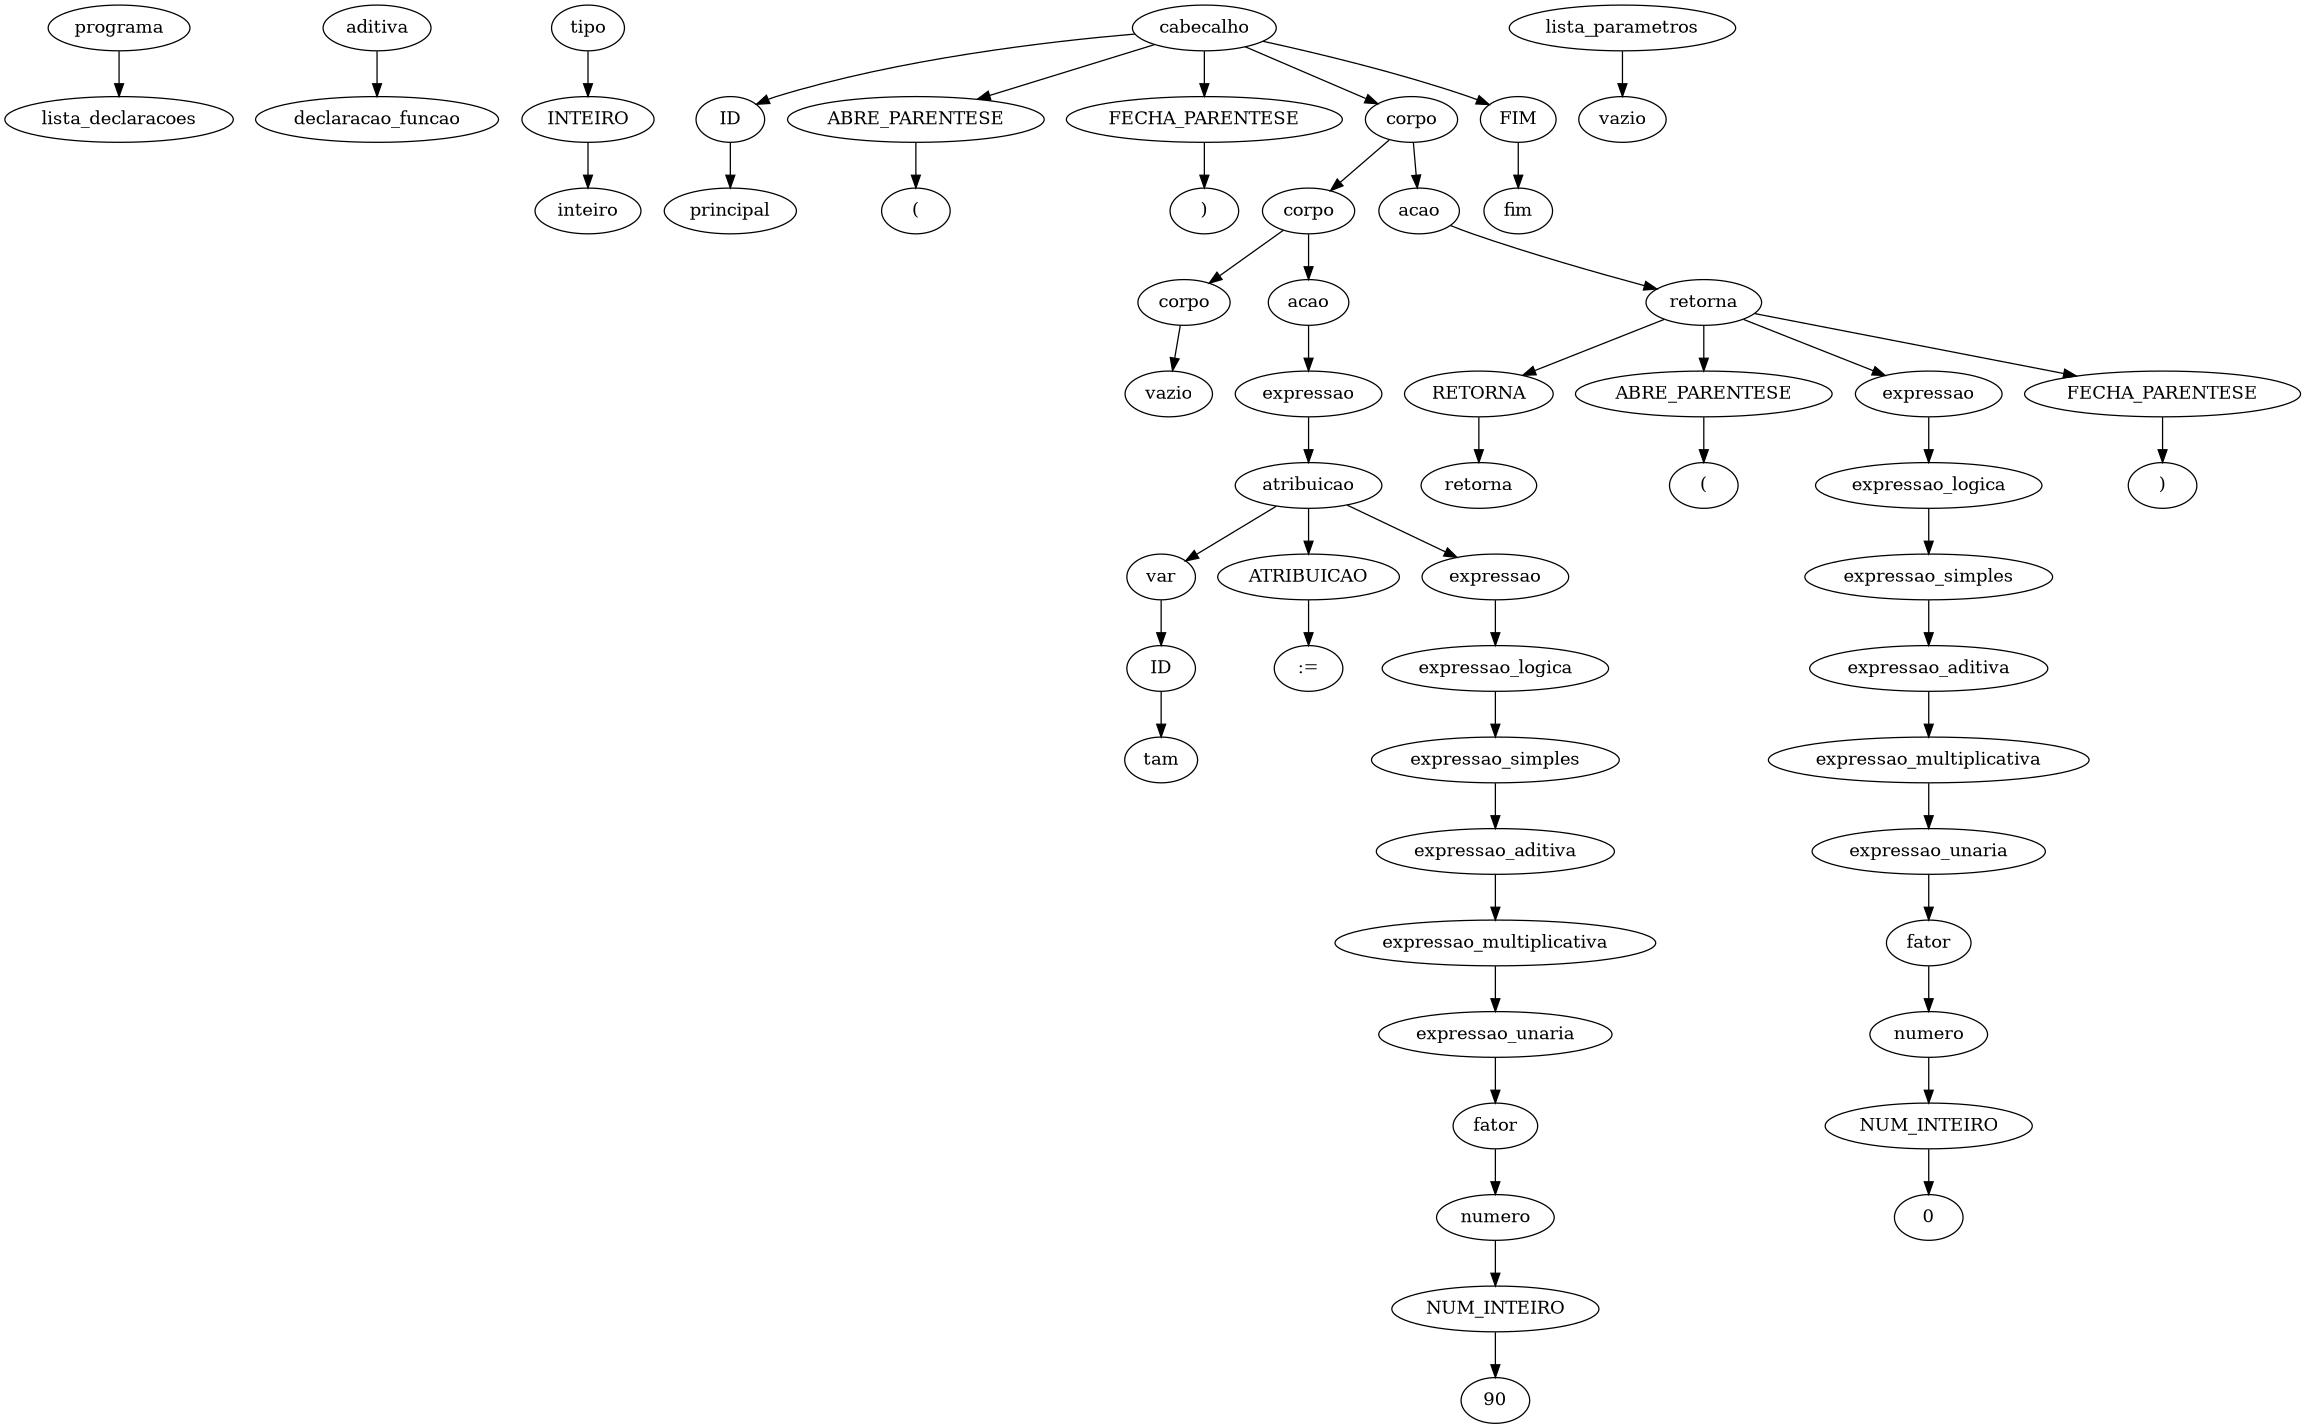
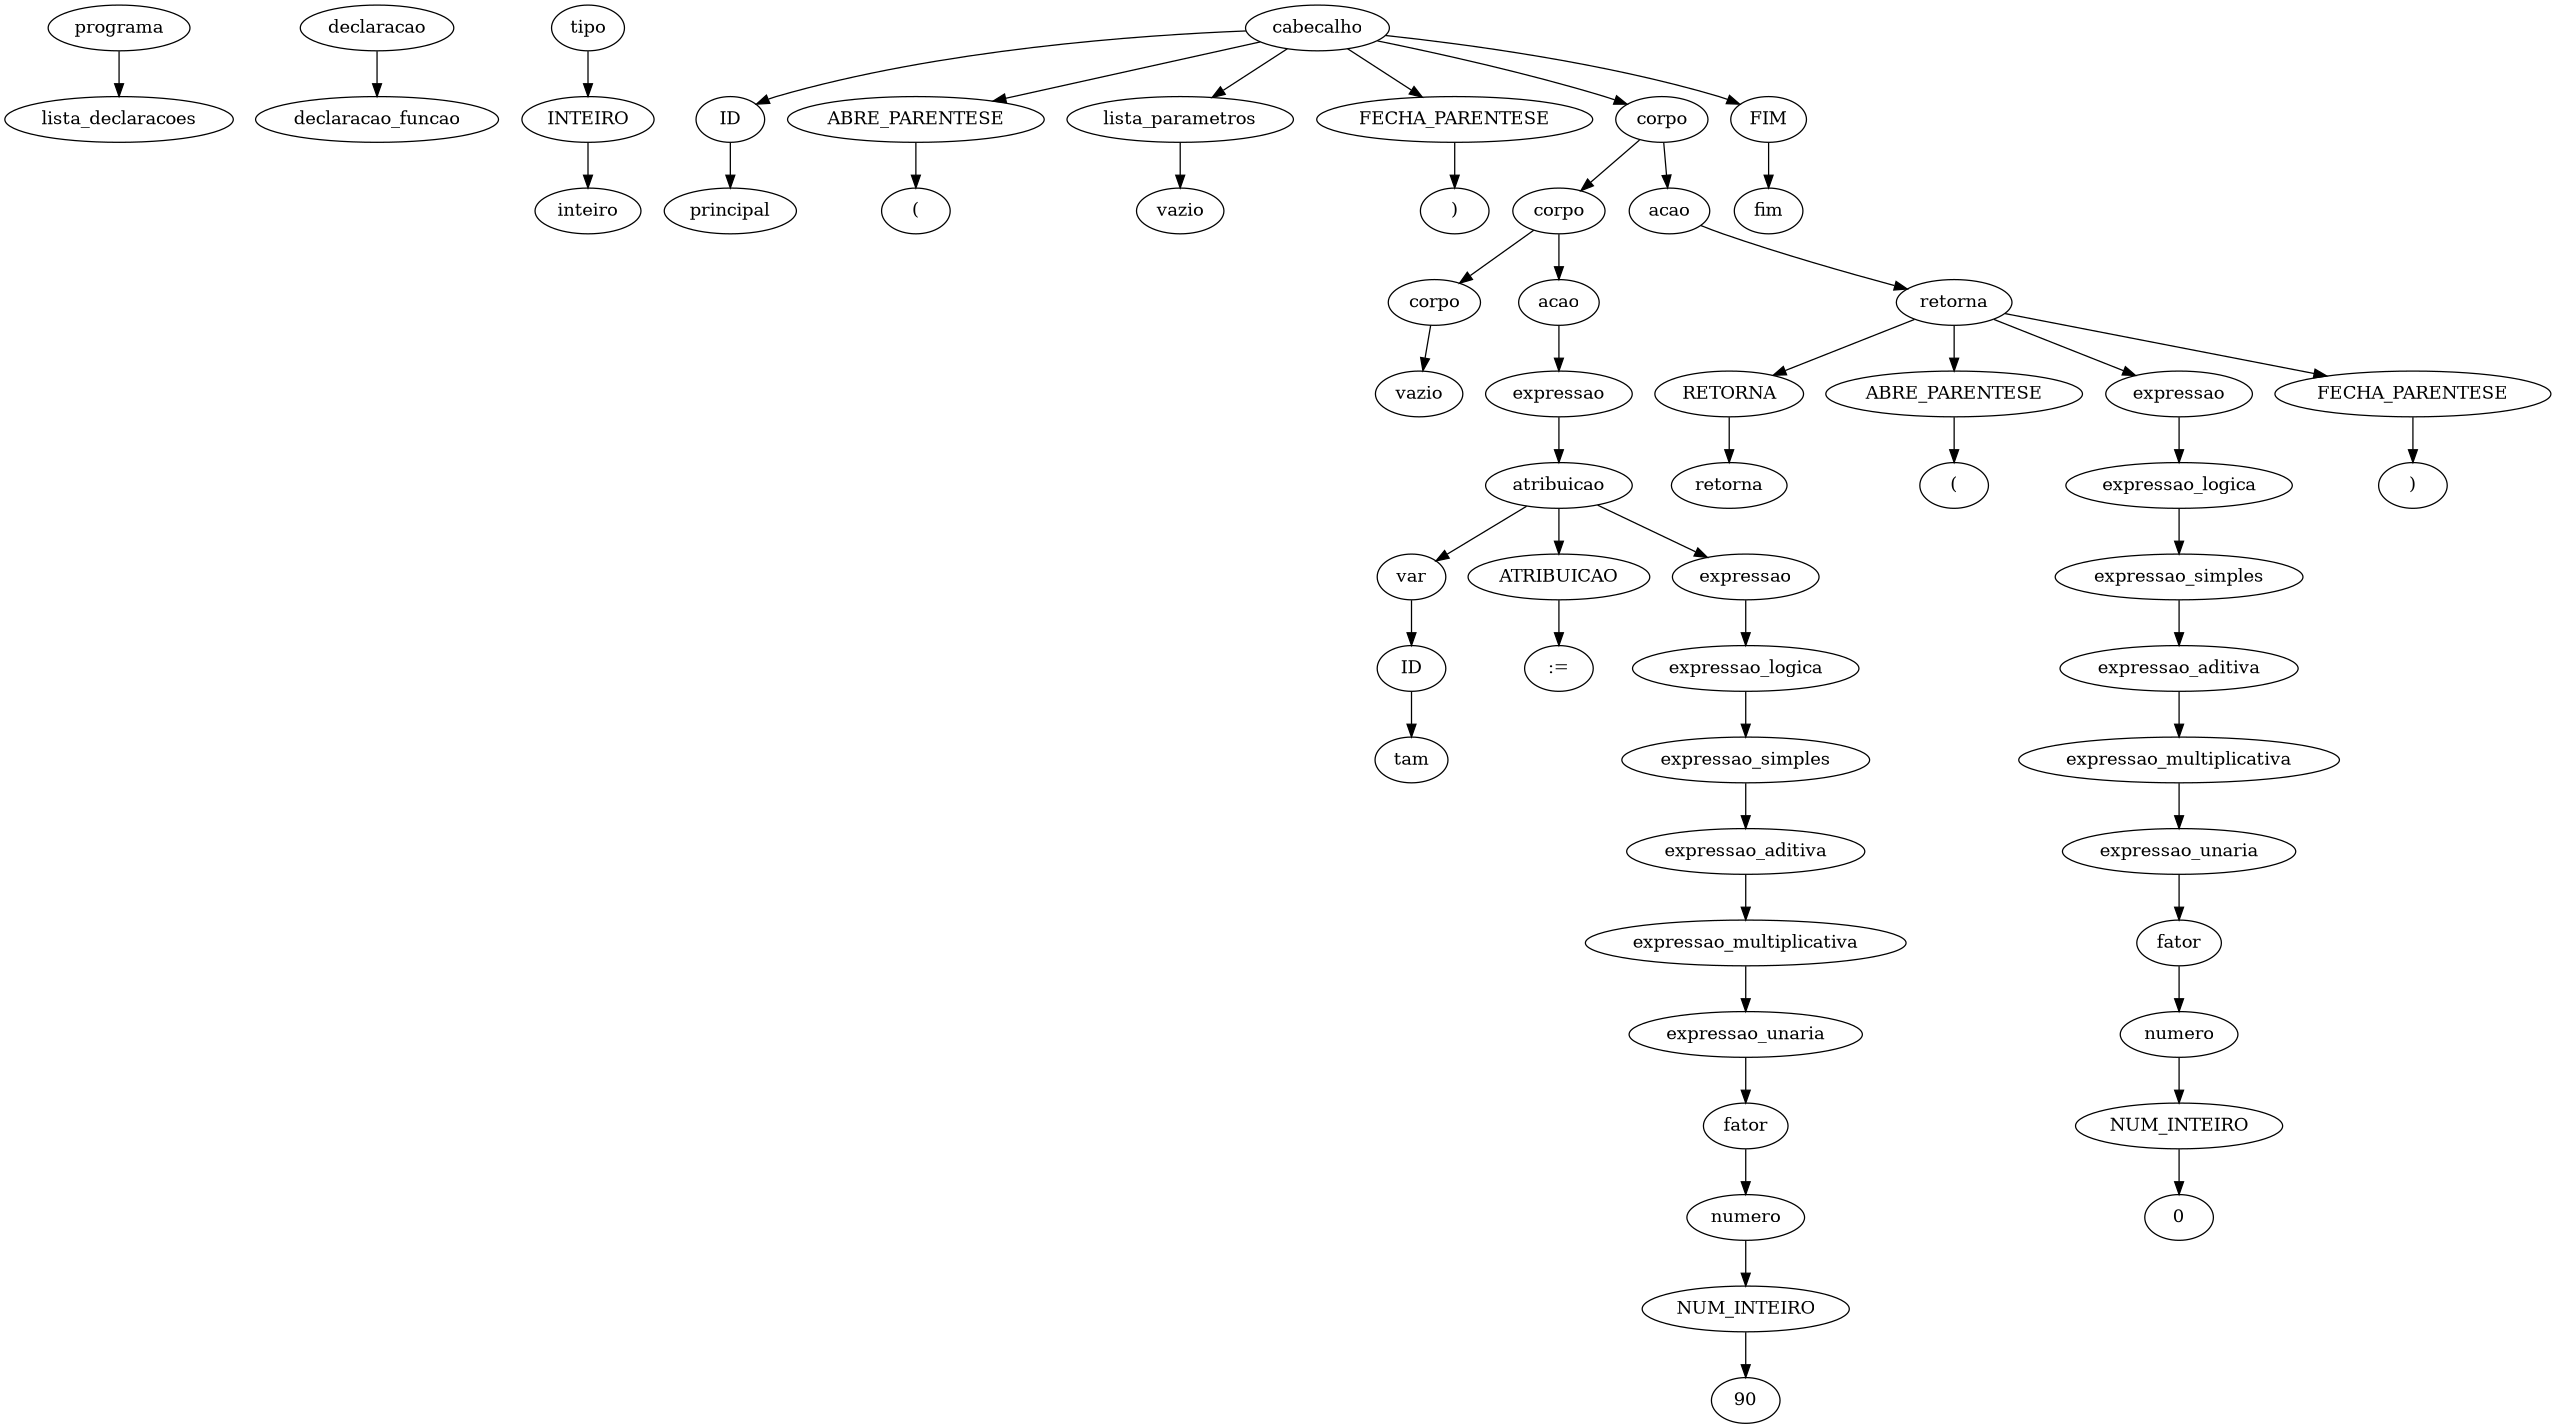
node "aditiva": label "aditiva" -> "declaracao"
edge "cabecalho" -> "lista_parametros": added
